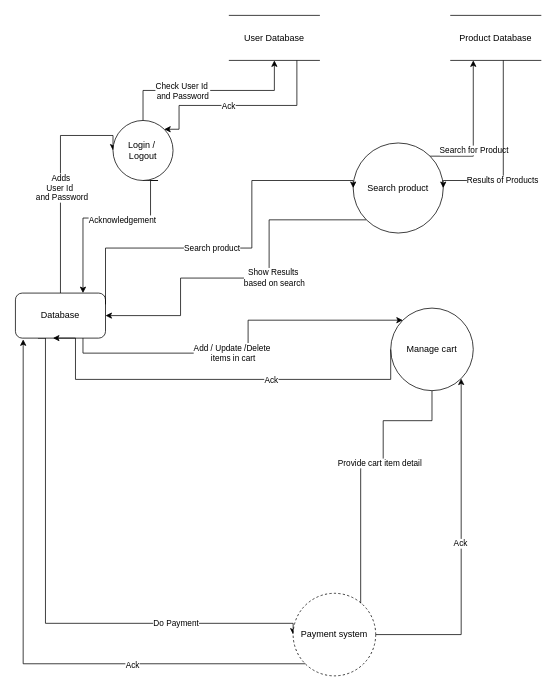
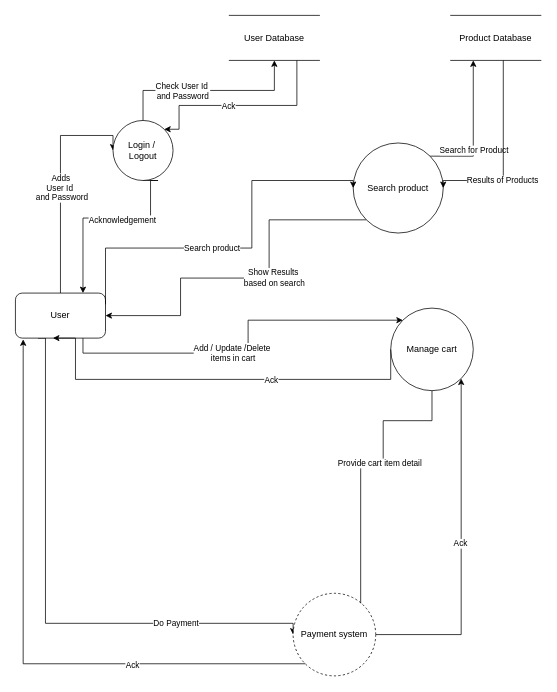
node "Database": label "Database" -> "User"
